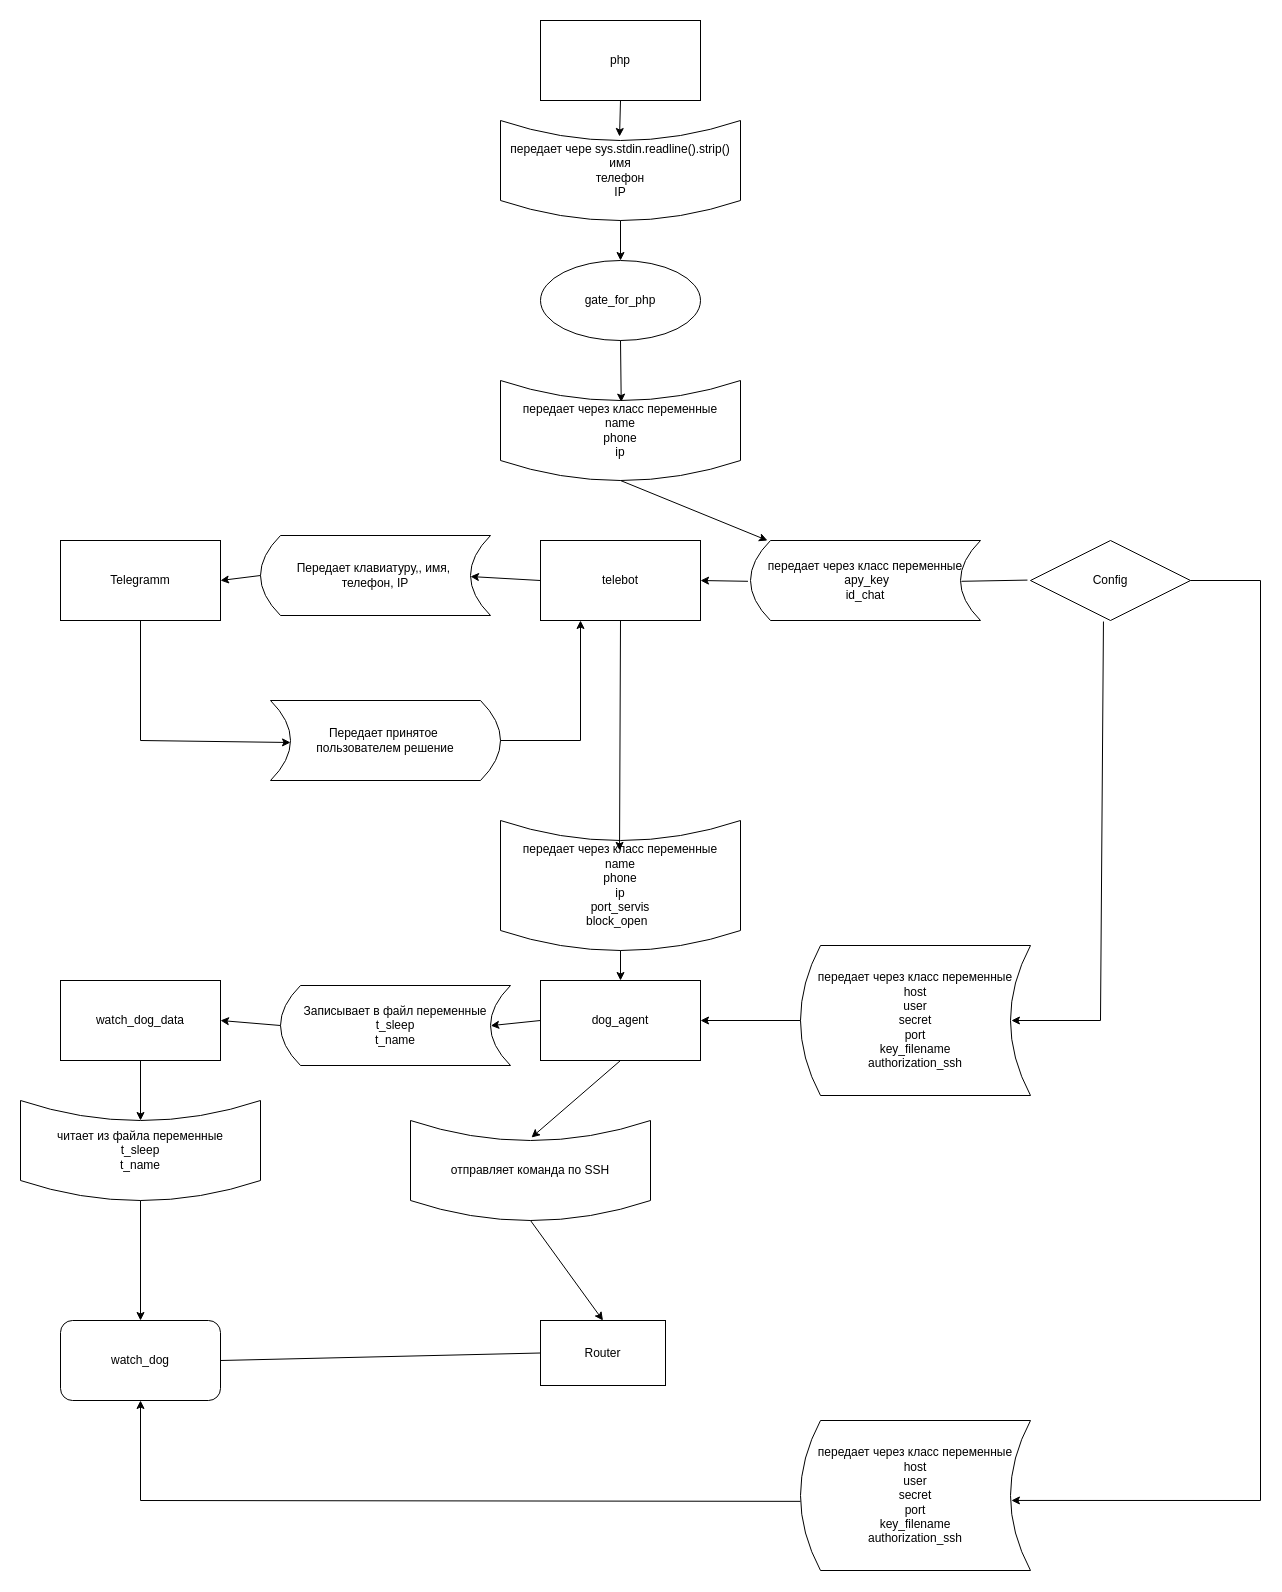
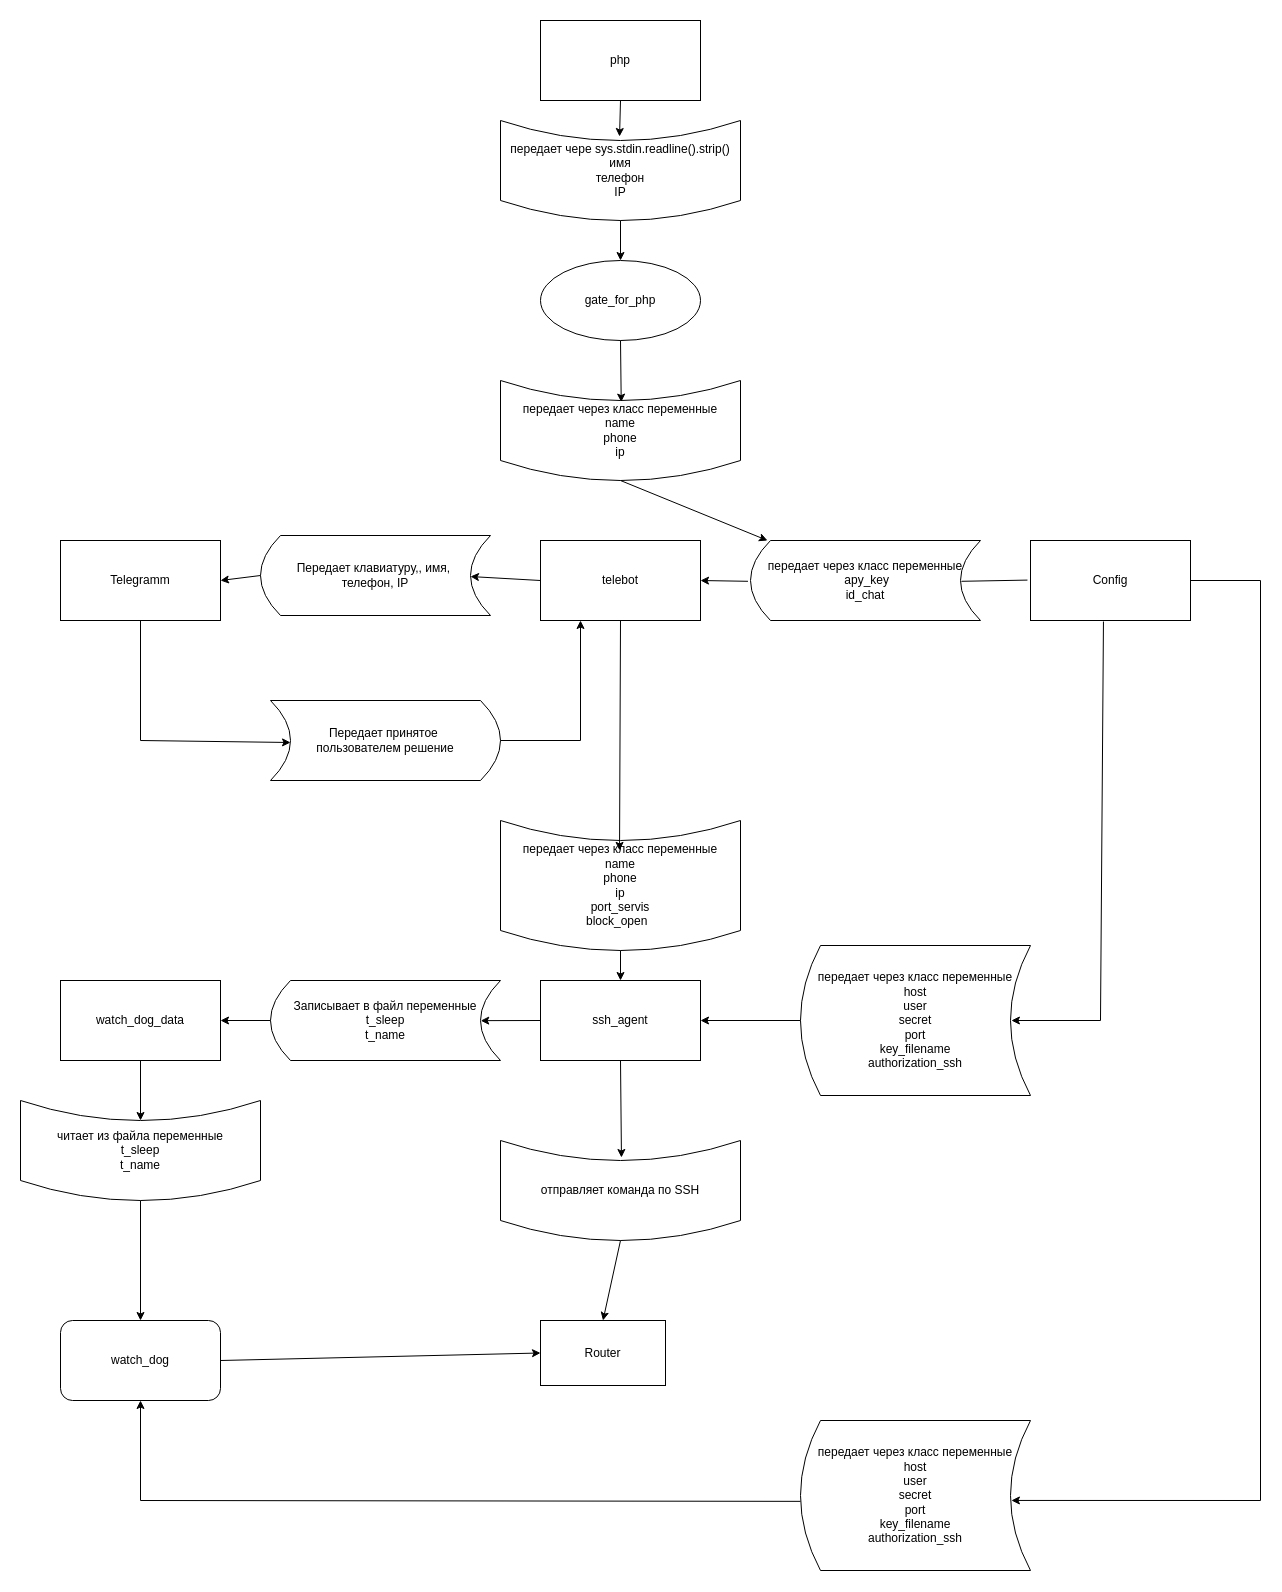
node "Config": shape diamond -> rectangle
node "dog_agent": label "dog_agent" -> "ssh_agent"
node "Записывает в файл переменные t_sleep t_name": moved (396, 1026) -> (386, 1021)
node "отправляет команда по SSH": moved (531, 1171) -> (621, 1191)
edge "Router" -- "watch_dog": arrowhead none -> classic
